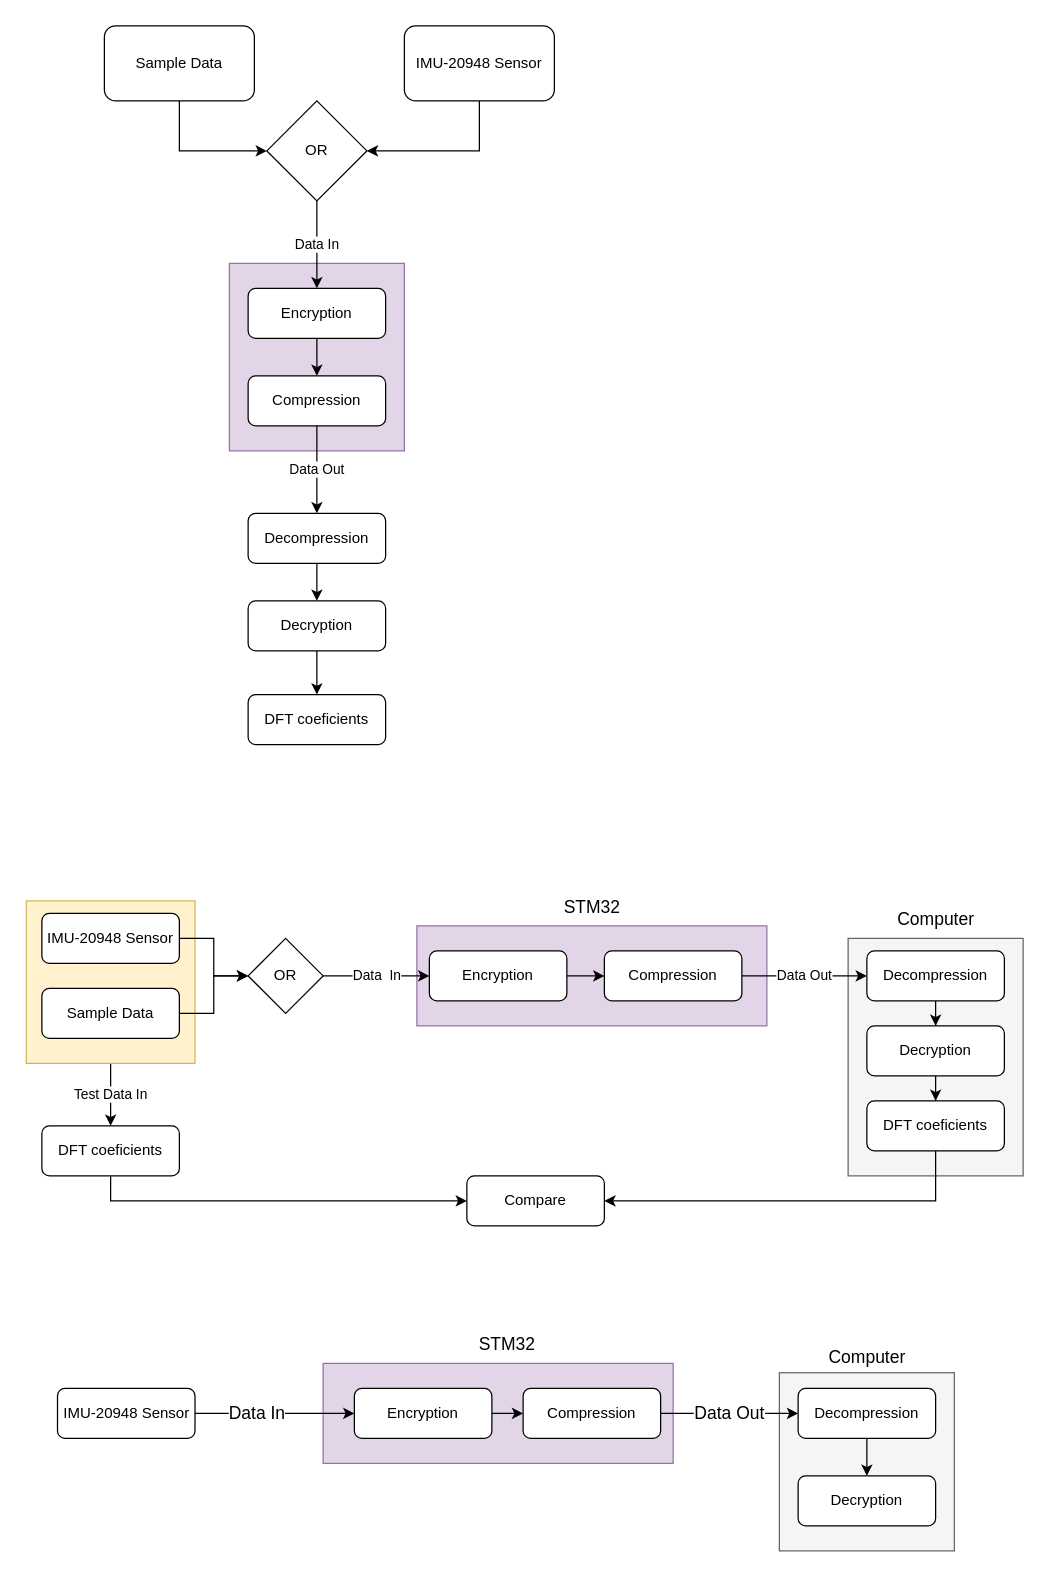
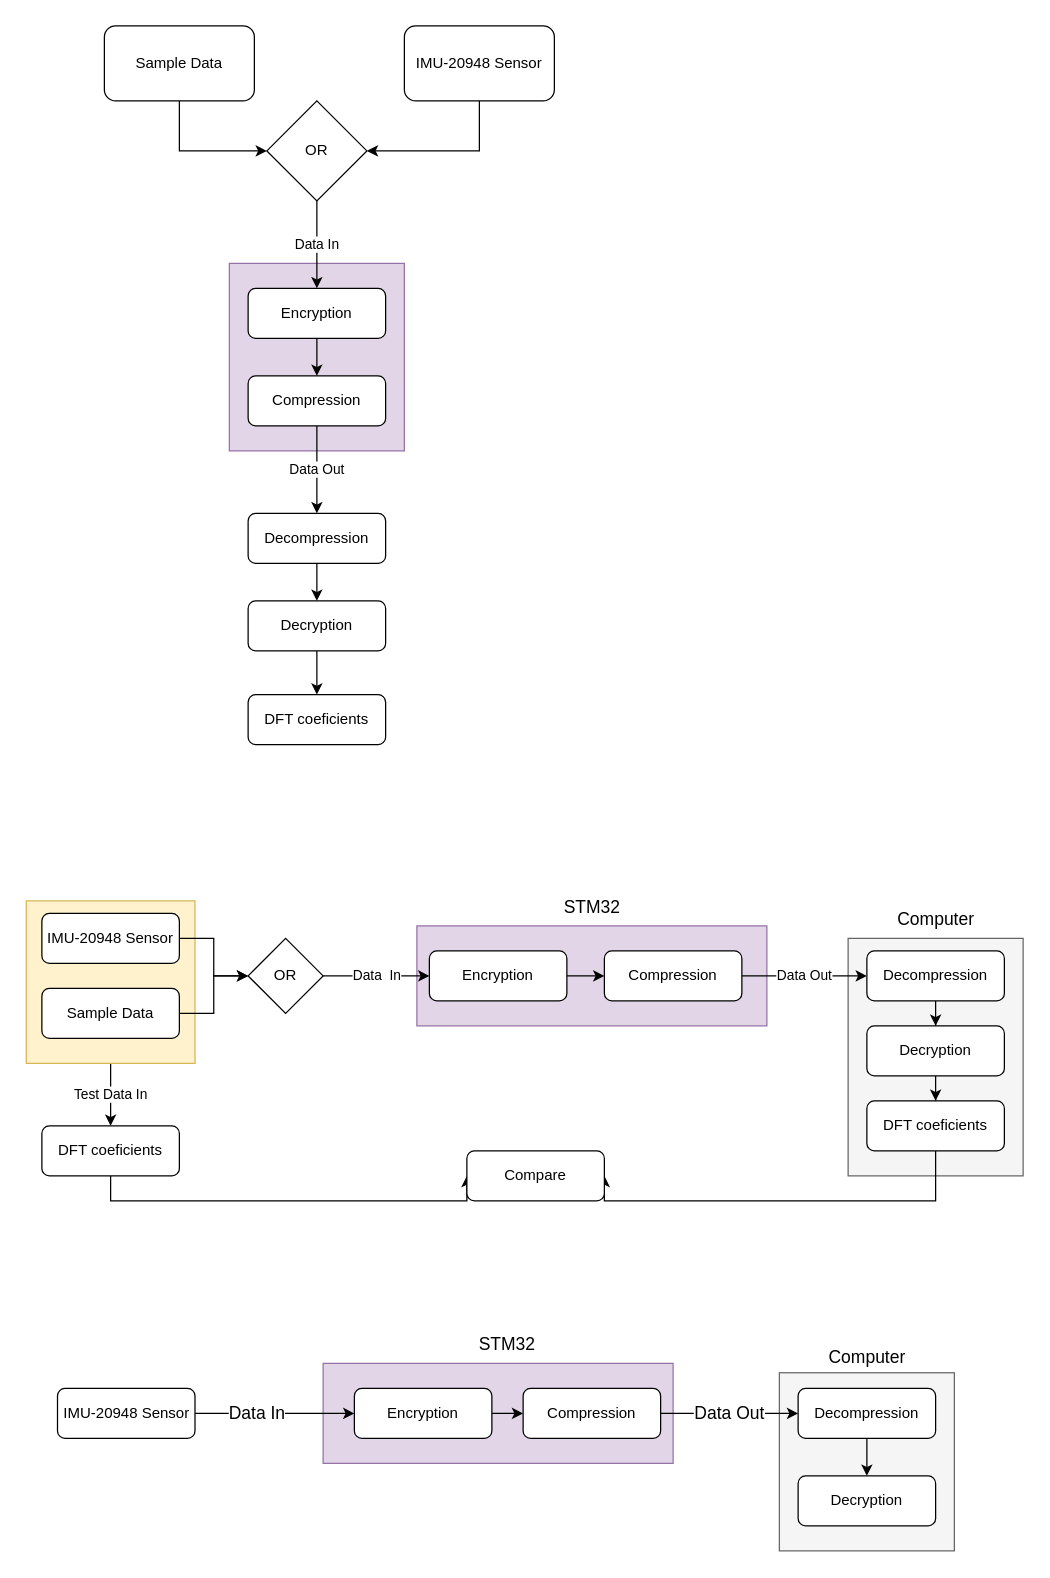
node "Compare": moved (536, 1201) -> (536, 1176)
